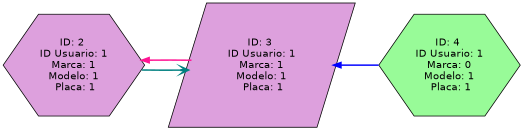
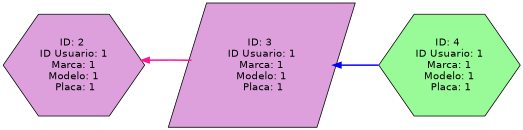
node "ID: 4 ID Usuario: 1 Marca: 0 Modelo: 1 Placa: 1": label "ID: 4 ID Usuario: 1 Marca: 0 Modelo: 1 Placa: 1" -> "ID: 4 ID Usuario: 1 Marca: 1 Modelo: 1 Placa: 1"
edge "ID: 2 ID Usuario: 1 Marca: 1 Modelo: 1 Placa: 1" -> "ID: 3 ID Usuario: 1 Marca: 1 Modelo: 1 Placa: 1": removed
